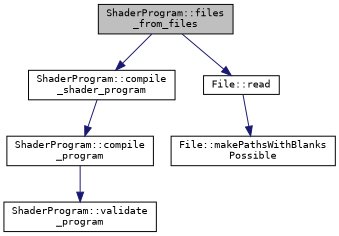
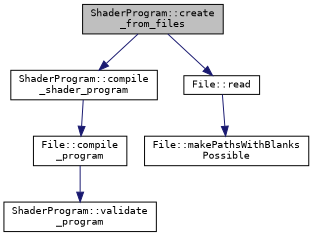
node "ShaderProgram::files _from_files": label "ShaderProgram::files _from_files" -> "ShaderProgram::create _from_files"
node "ShaderProgram::compile _program": label "ShaderProgram::compile _program" -> "File::compile _program"
